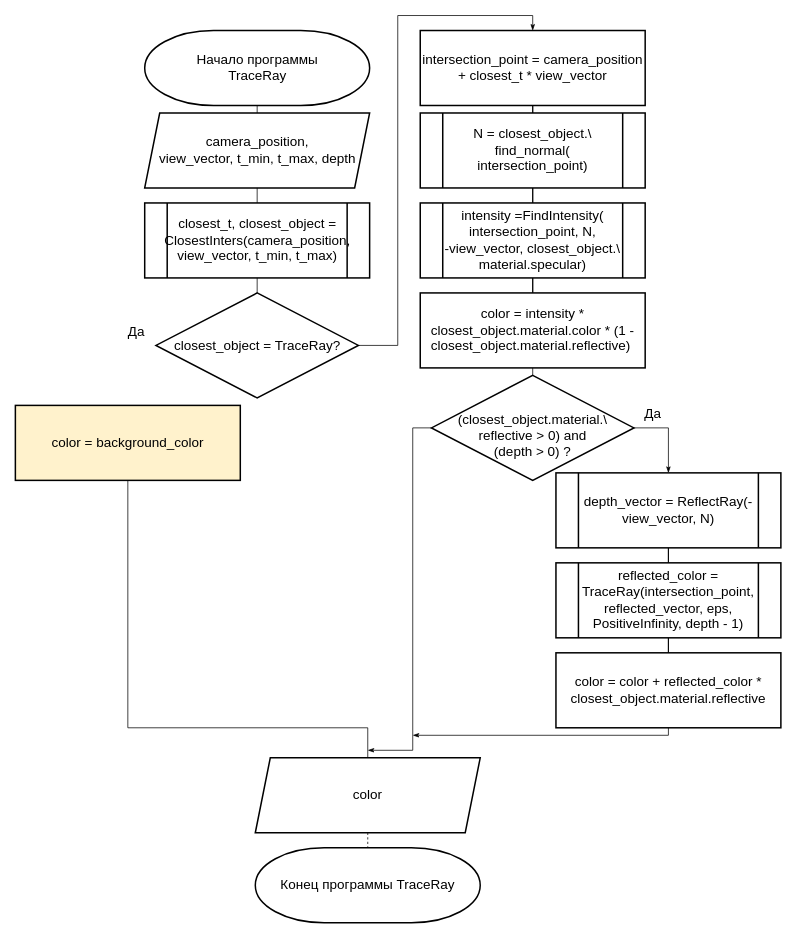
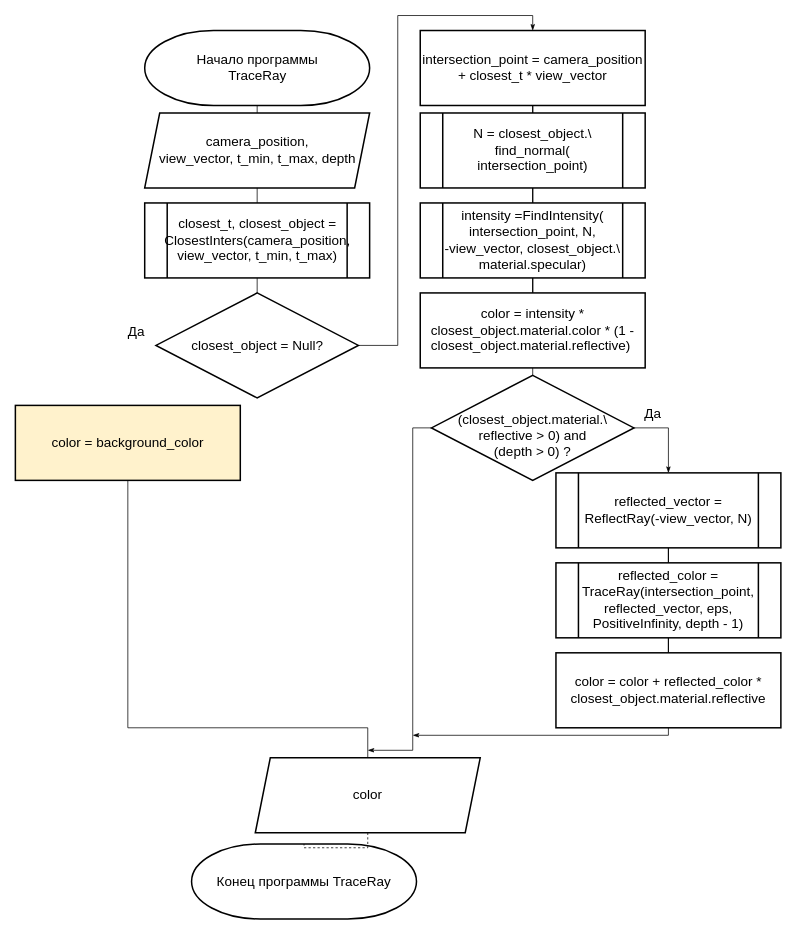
node "closest_object = TraceRay?": label "closest_object = TraceRay?" -> "closest_object = Null?"
node "depth_vector = ReflectRay(-view_vector, N)": label "depth_vector = ReflectRay(-view_vector, N)" -> "reflected_vector = ReflectRay(-view_vector, N)"
node "Конец программы TraceRay": moved (368, 885) -> (304, 882)
